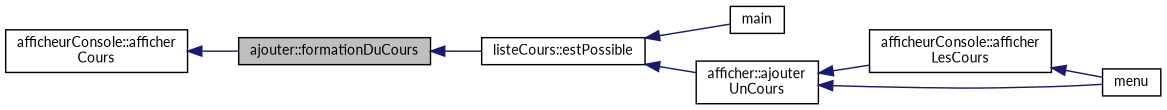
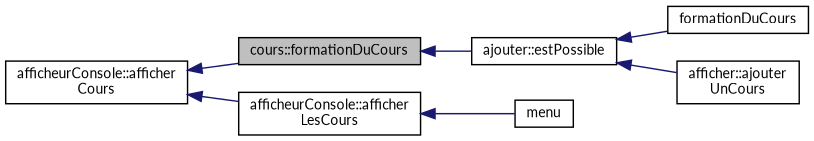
node "main": label "main" -> "formationDuCours"
node "ajouter::formationDuCours": label "ajouter::formationDuCours" -> "cours::formationDuCours"
node "listeCours::estPossible": label "listeCours::estPossible" -> "ajouter::estPossible"
edge "afficheurConsole::afficher LesCours" -> "afficher::ajouter UnCours": now "afficheurConsole::afficher LesCours" -> "afficheurConsole::afficher Cours"
edge "menu" -> "afficher::ajouter UnCours": removed
